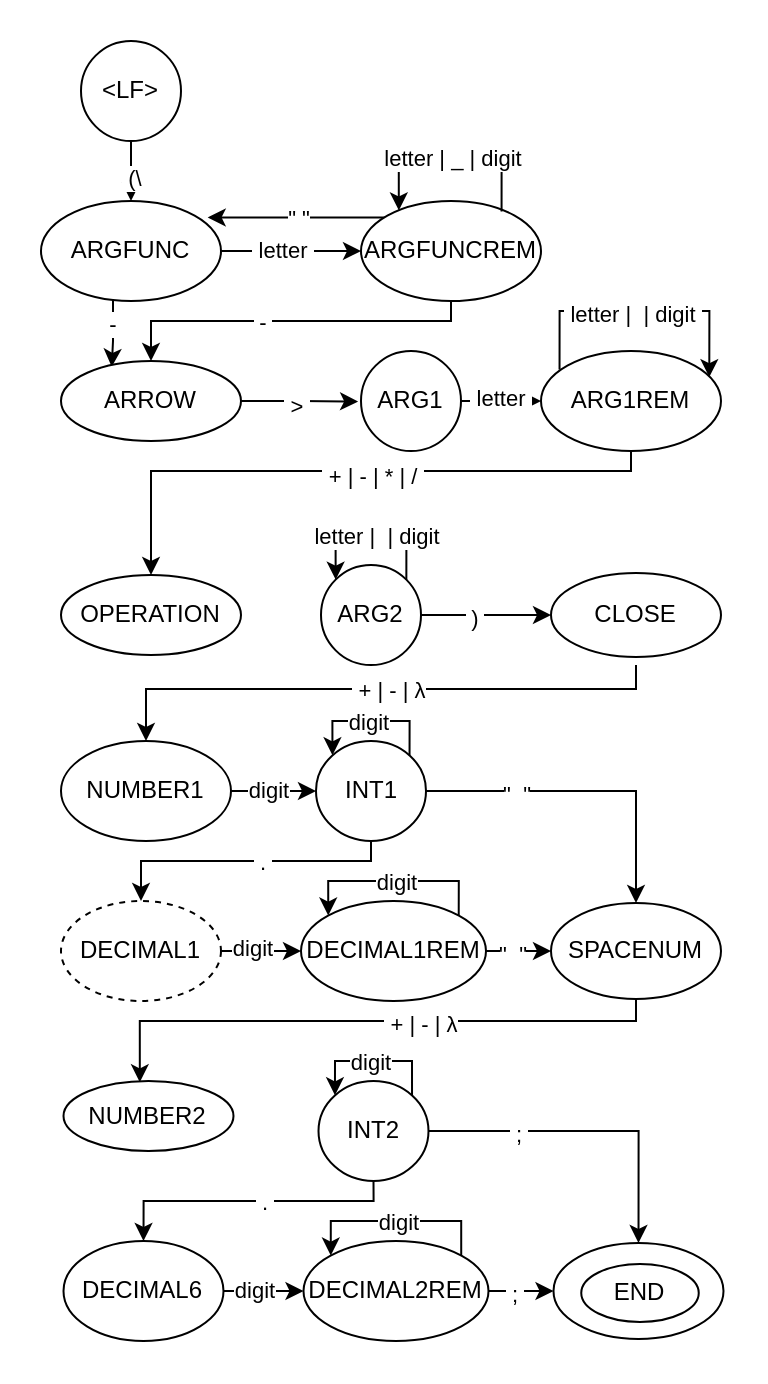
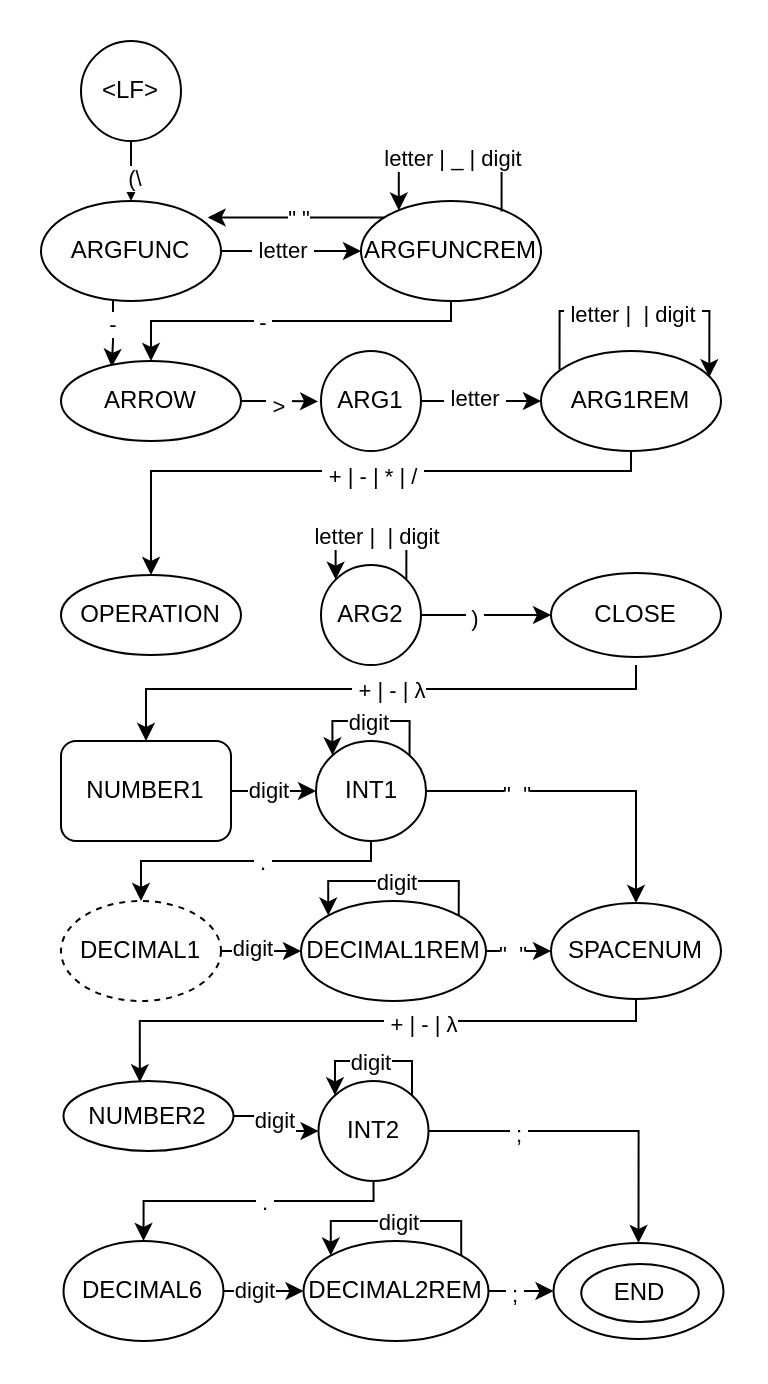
node "ARG1": moved (411, 401) -> (371, 401)
node "NUMBER1": shape ellipse -> rounded rectangle
edge "NUMBER2" -> "INT2": added, label "digit"
